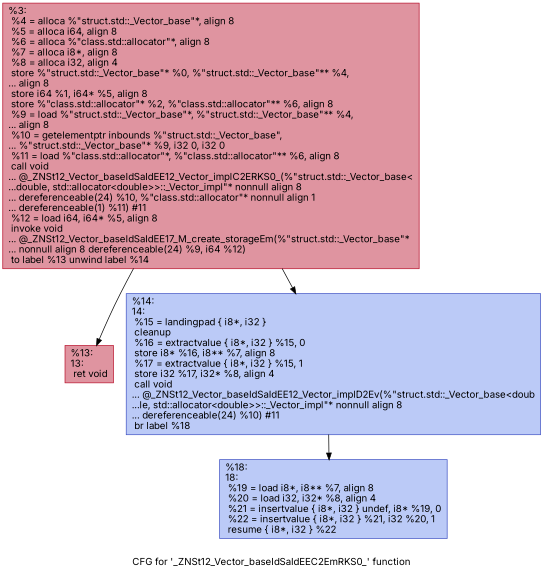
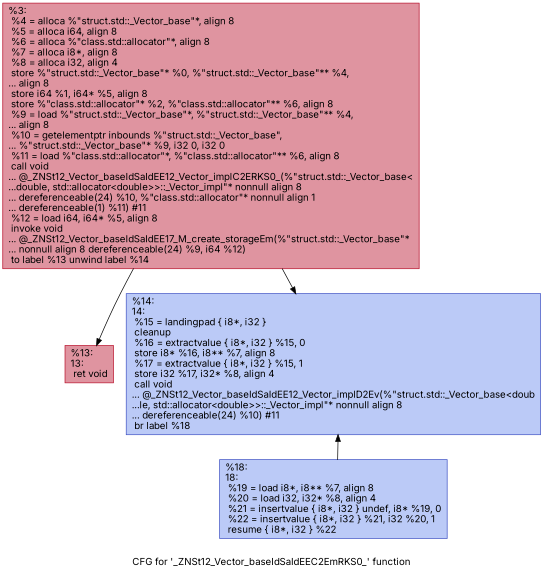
edge "%14:" -> "%18:": reversed
